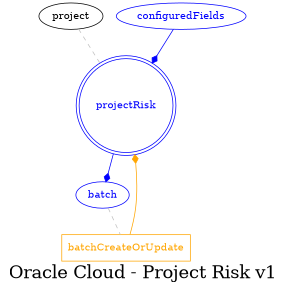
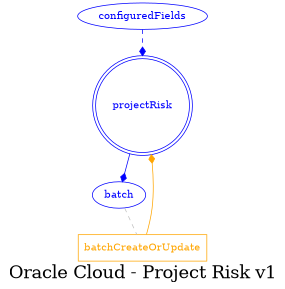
node "project": removed
edge "configuredFields" -> "projectRisk": style solid -> dashed
